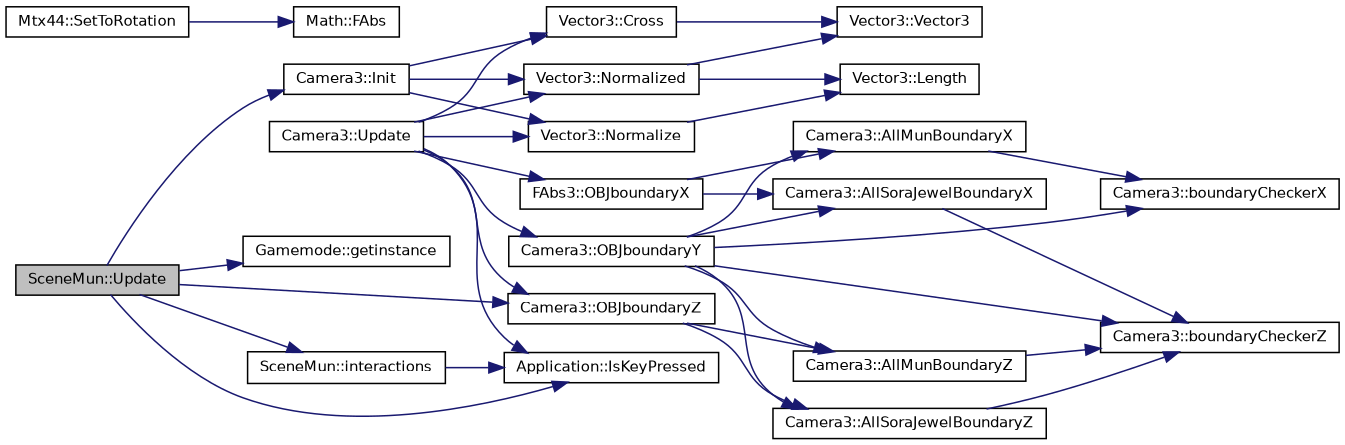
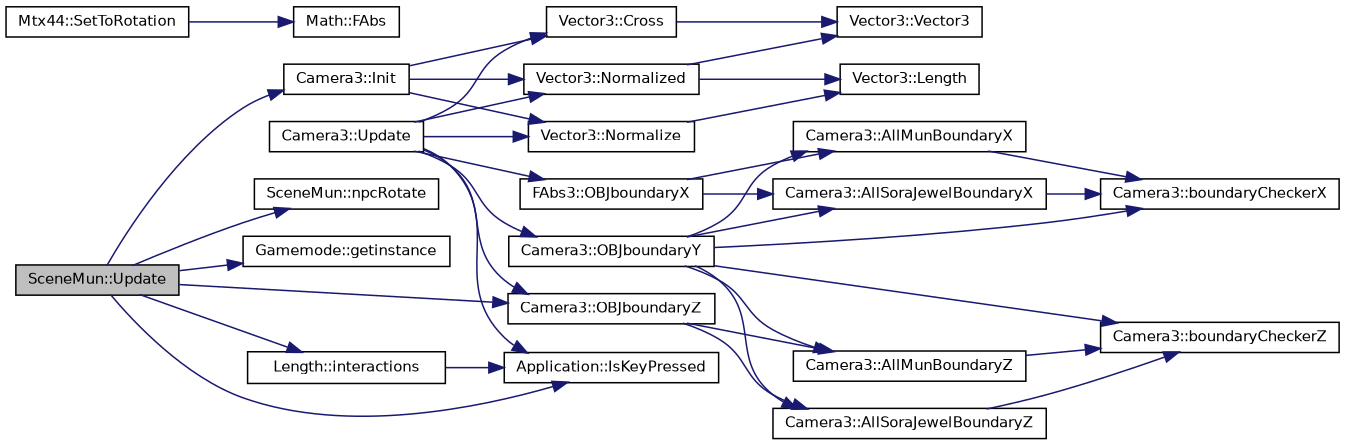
node "SceneMun::npcRotate": added
edge "Camera3::AllSoraJewelBoundaryX" -> "Camera3::boundaryCheckerZ": now "Camera3::AllSoraJewelBoundaryX" -> "Camera3::boundaryCheckerX"
node "SceneMun::interactions": label "SceneMun::interactions" -> "Length::interactions"
